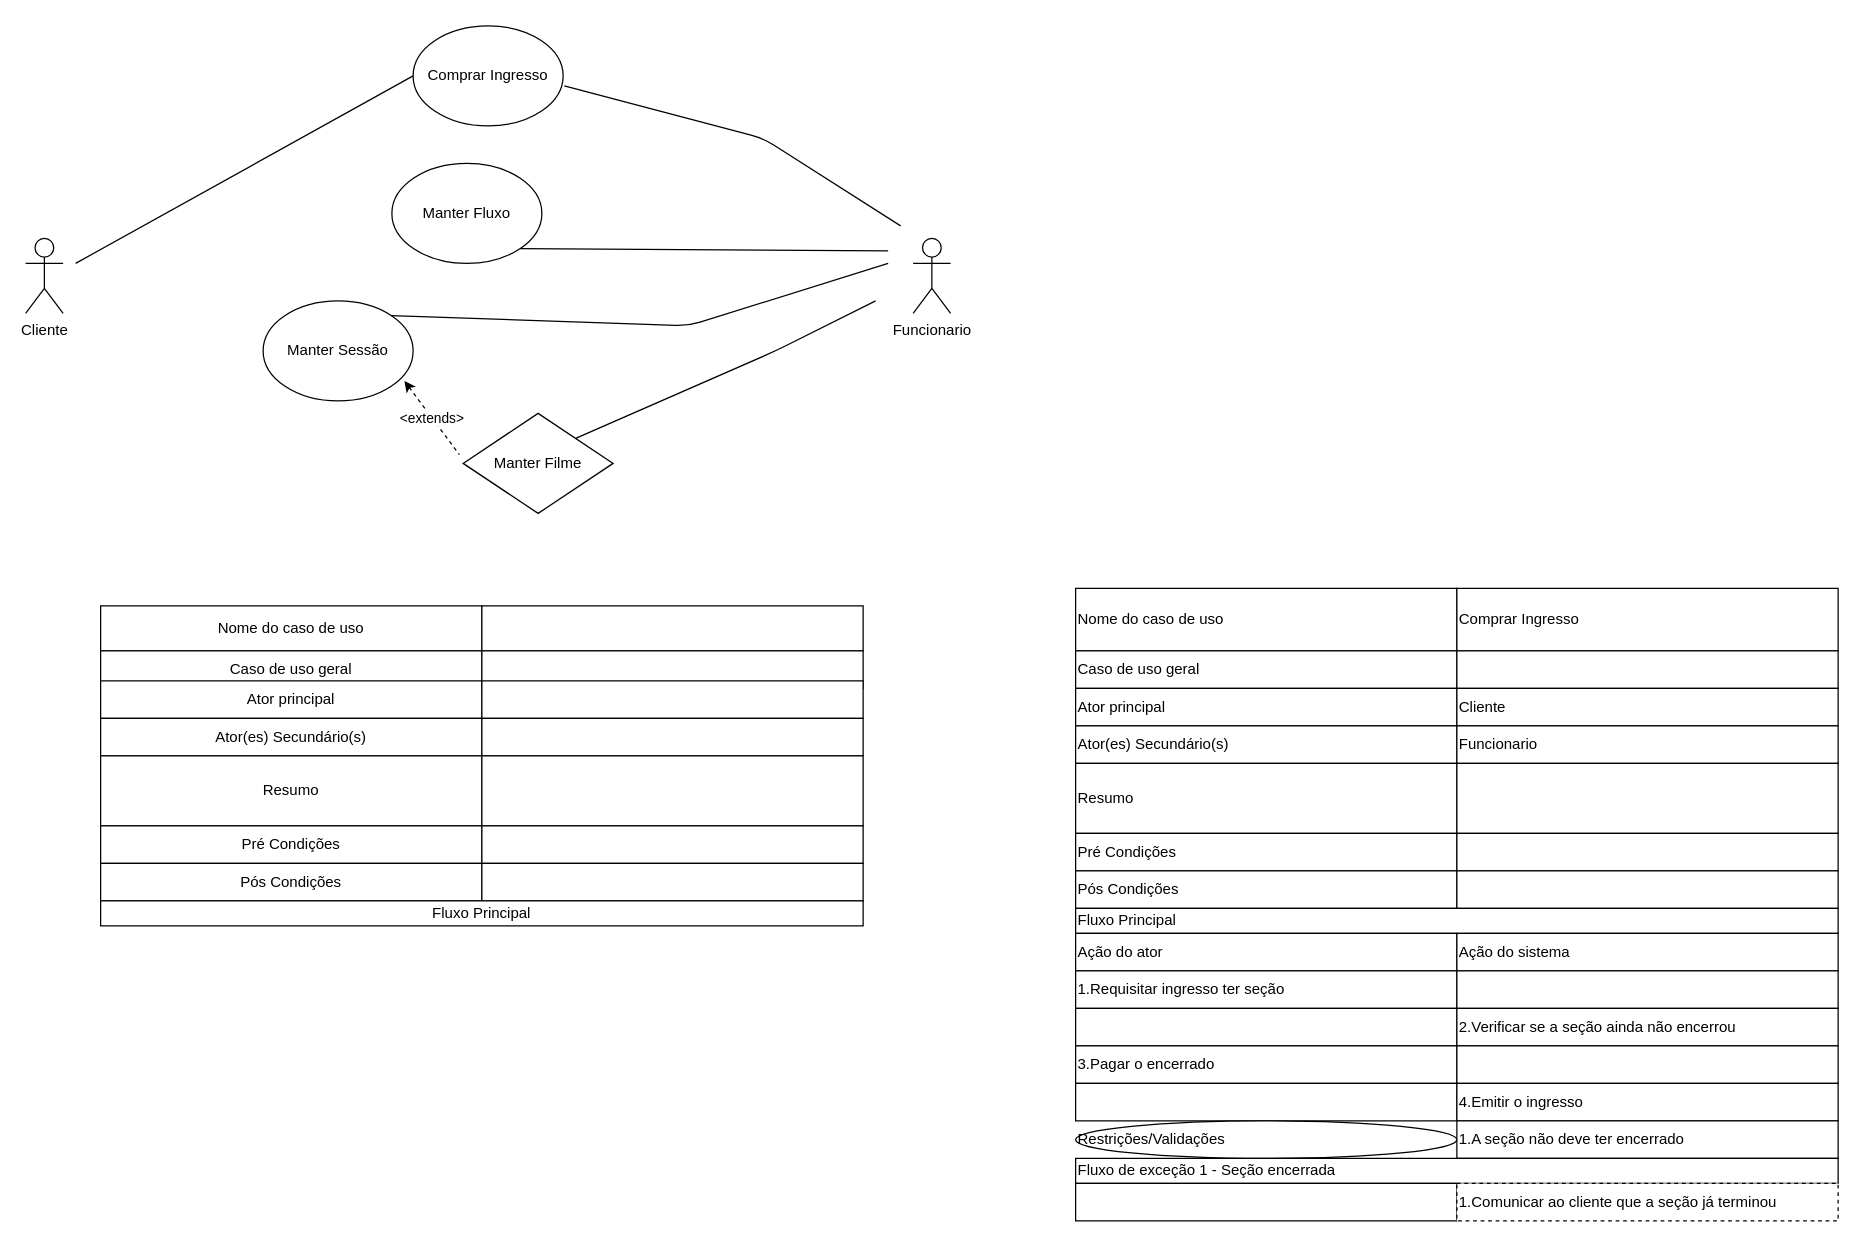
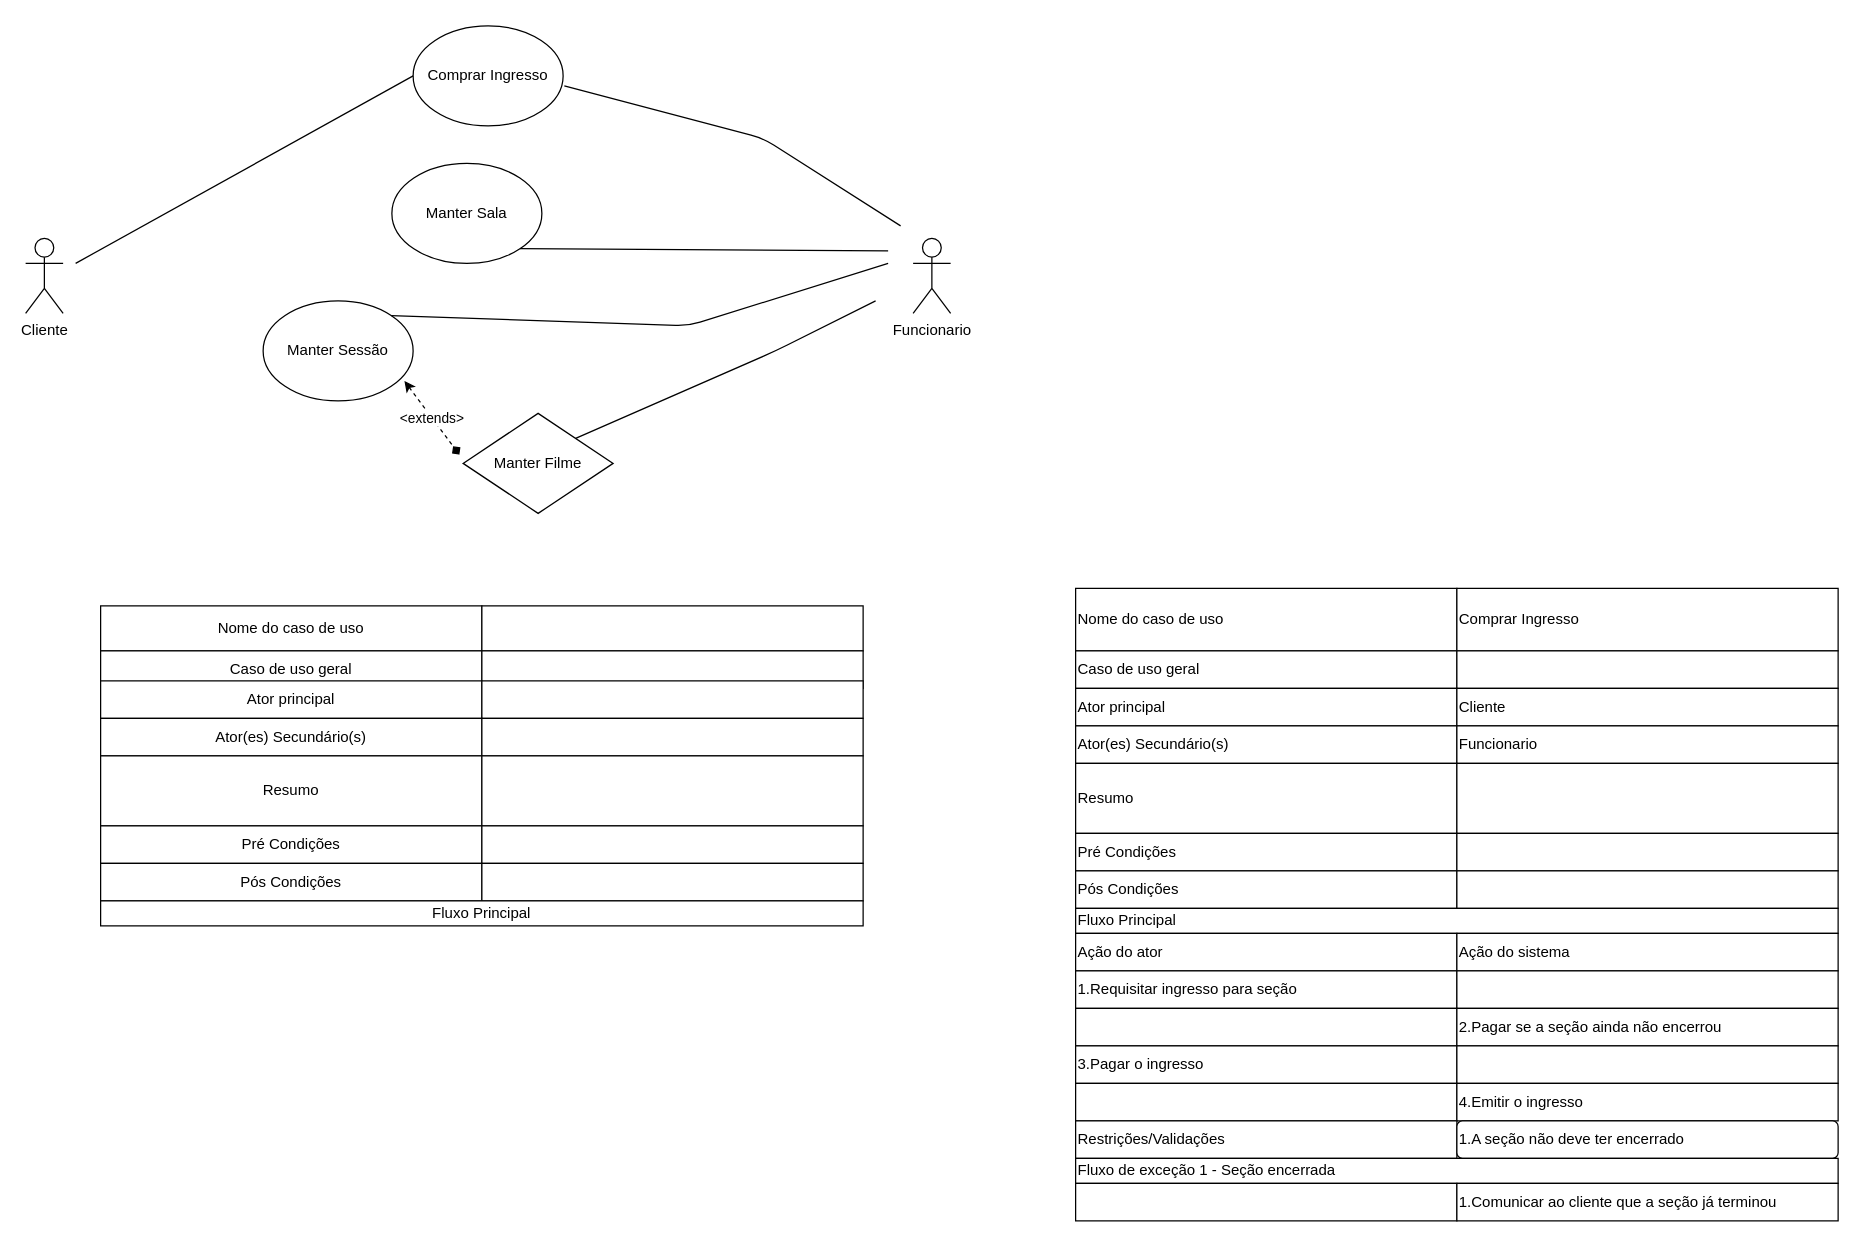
node "Manter Fluxo": label "Manter Fluxo" -> "Manter Sala"
edge "Manter Filme" -> "Manter Sessão": arrowhead none -> diamond
node "1.Requisitar ingresso ter seção": label "1.Requisitar ingresso ter seção" -> "1.Requisitar ingresso para seção"
node "2.Verificar se a seção ainda não encerrou": label "2.Verificar se a seção ainda não encerrou" -> "2.Pagar se a seção ainda não encerrou"
node "3.Pagar o encerrado": label "3.Pagar o encerrado" -> "3.Pagar o ingresso"
node "Restrições/Validações": shape ellipse -> rectangle
node "1.A seção não deve ter encerrado": shape rectangle -> rounded rectangle
node "1.Comunicar ao cliente que a seção já terminou": style dashed -> solid
